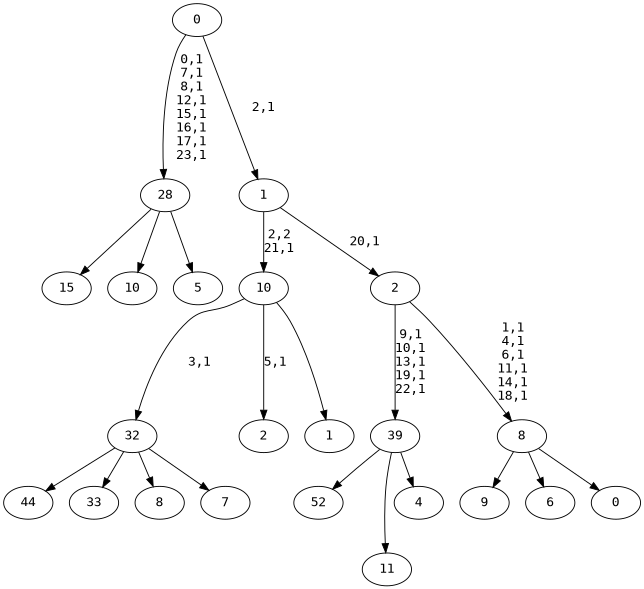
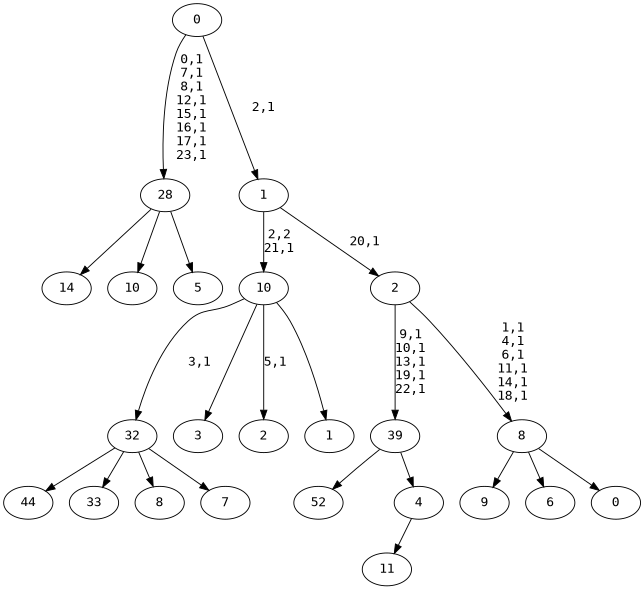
node "15": label "15" -> "14"
node "3": added
edge "39" -> "11": now "4" -> "11"
